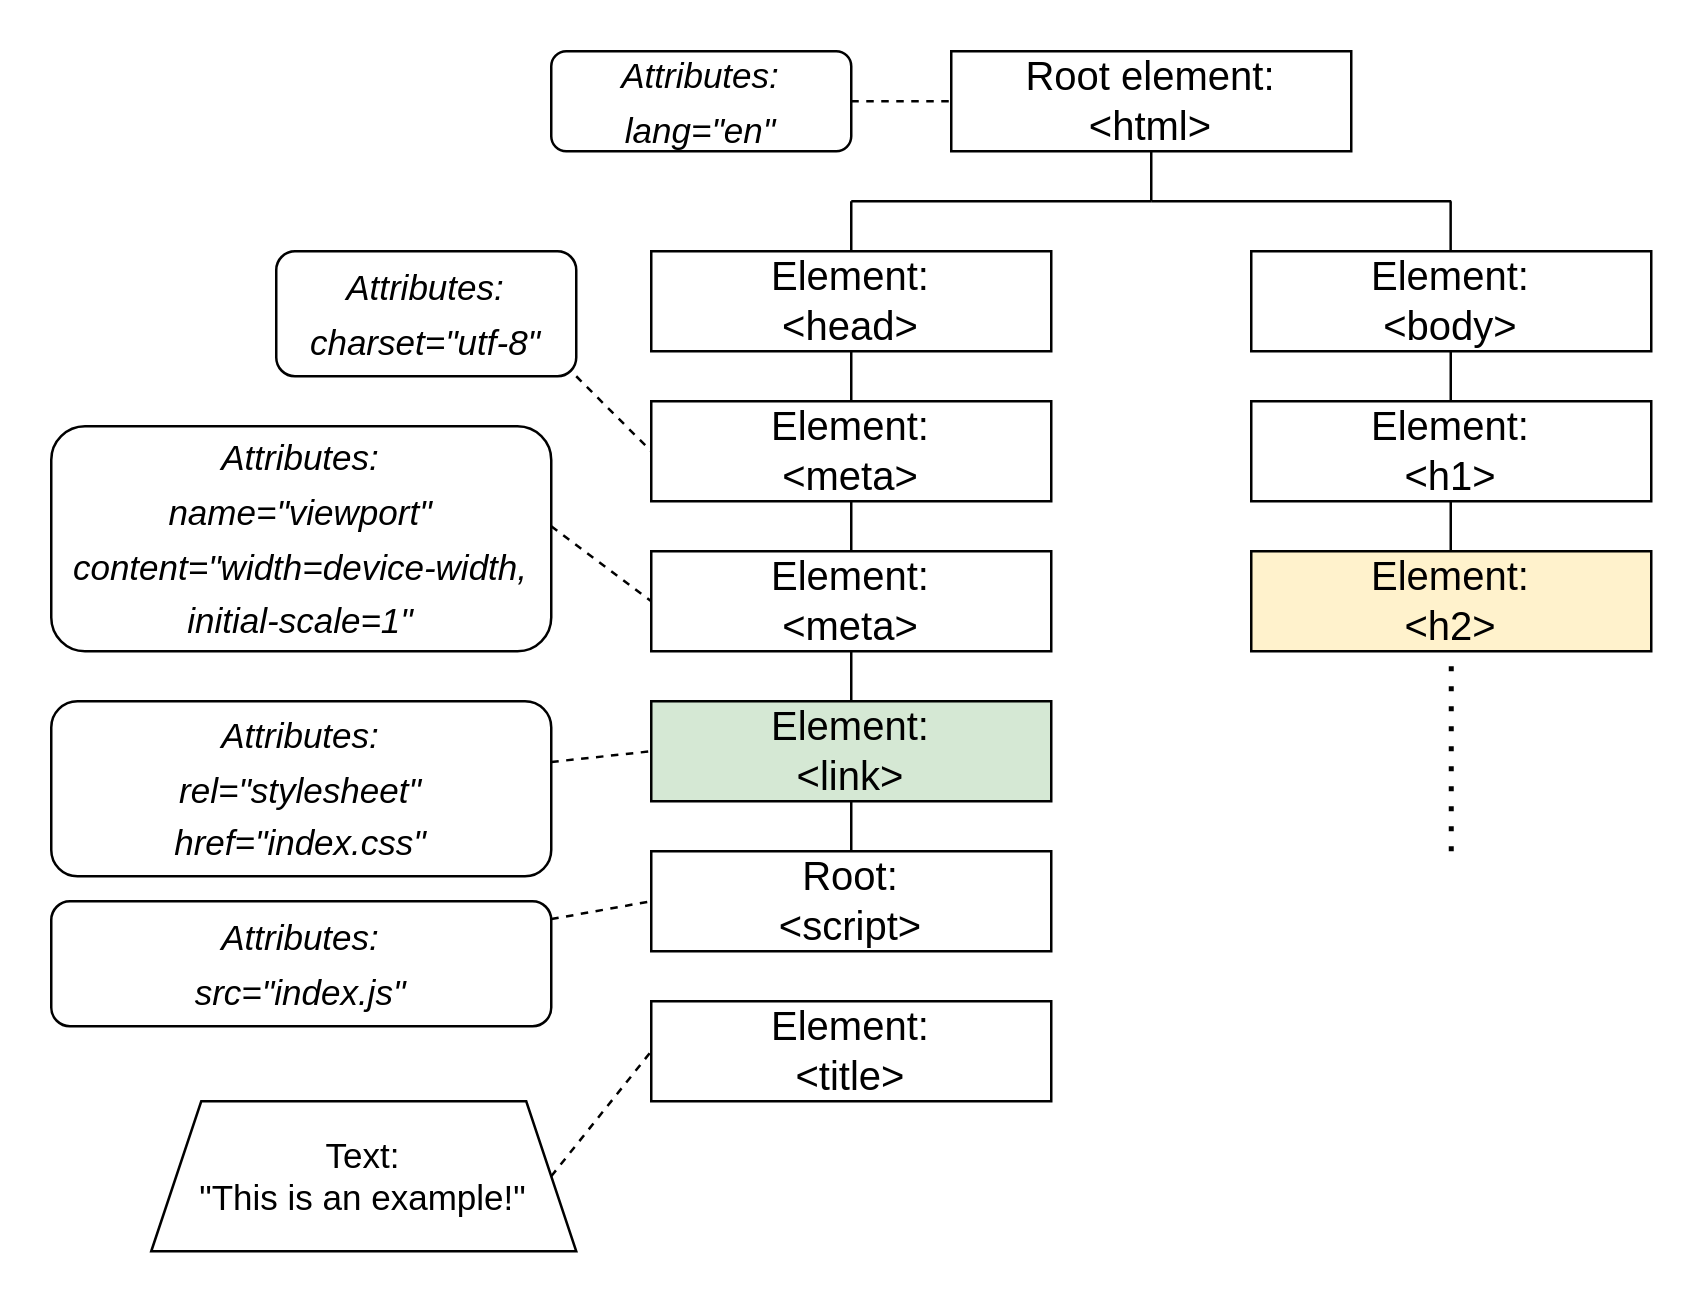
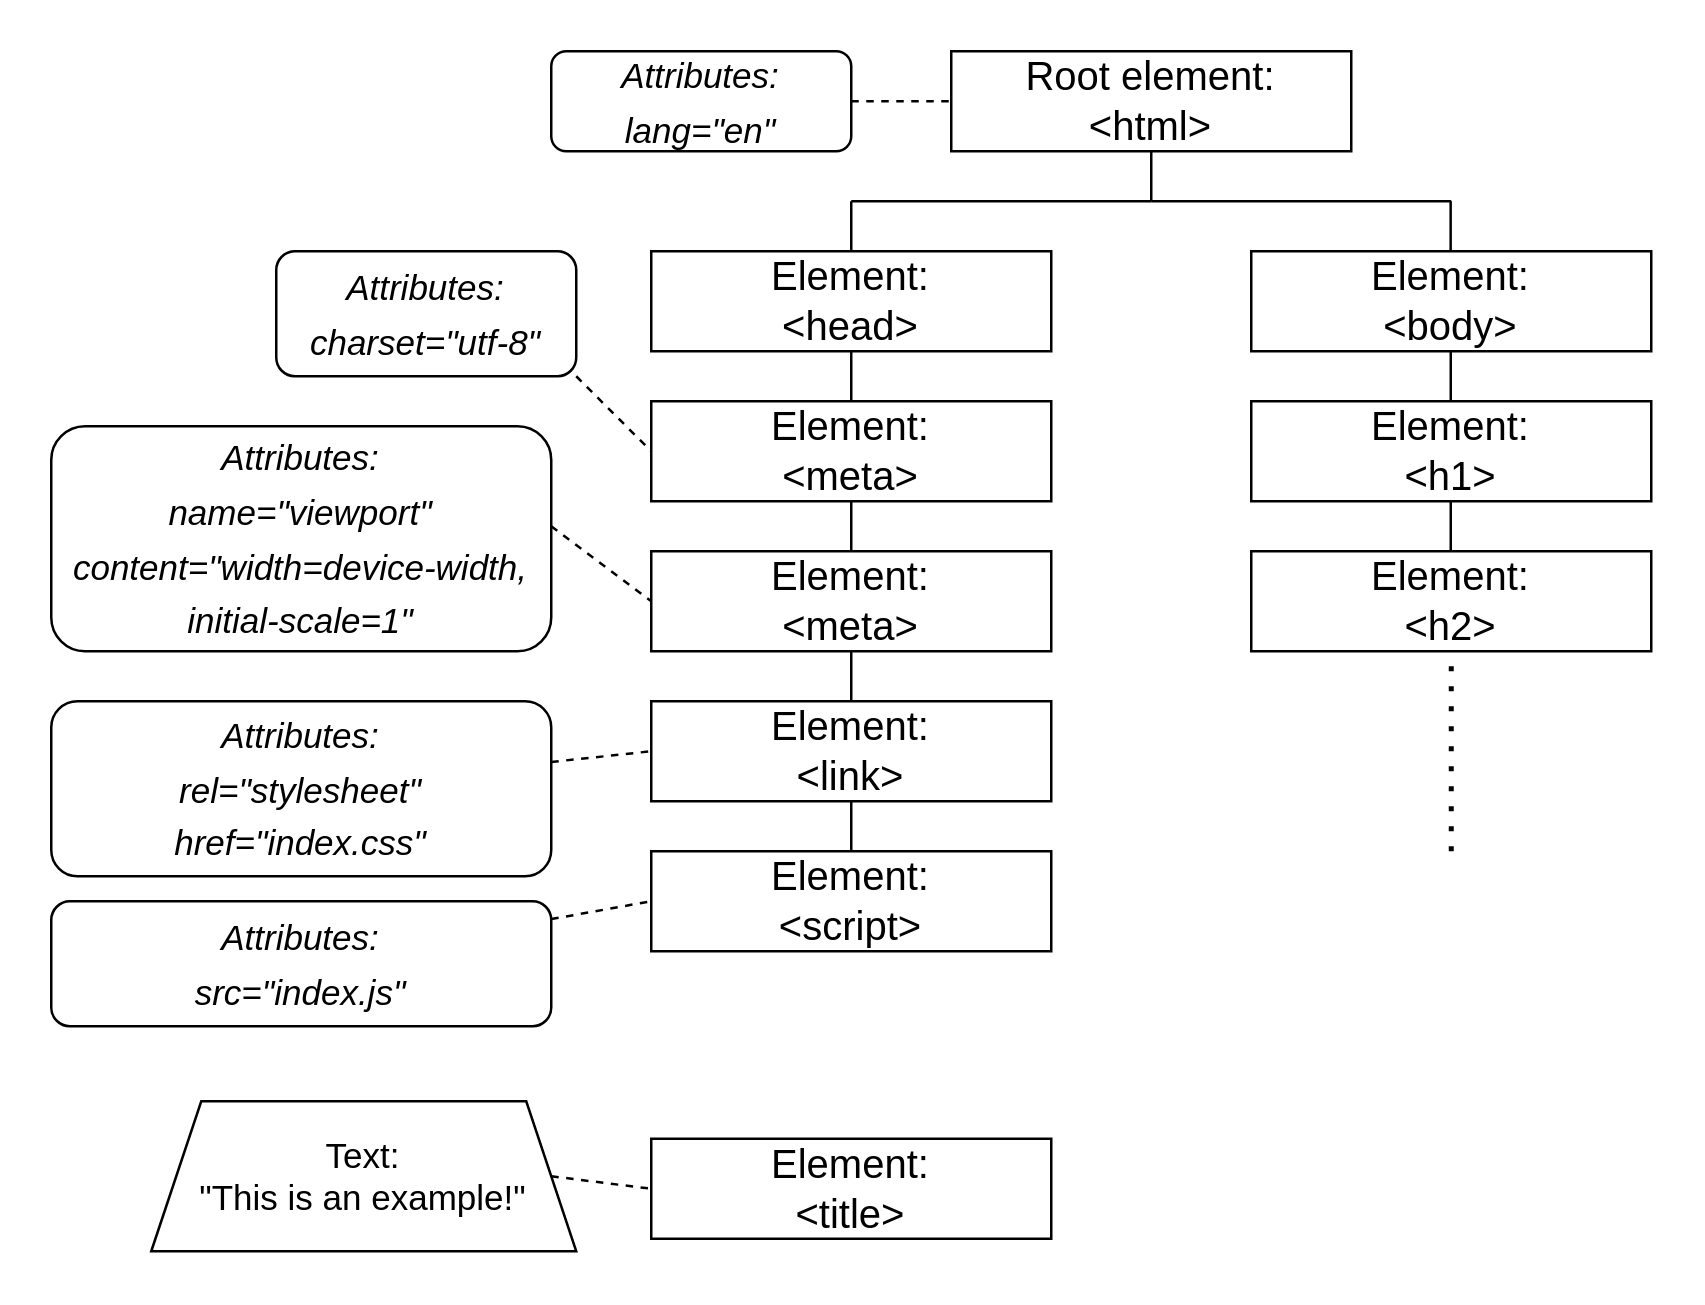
node "Element: <h2>": fillcolor #fff2cc -> #ffffff
node "Element: <link>": fillcolor #d5e8d4 -> #ffffff
node "Root: <script>": label "Root: <script>" -> "Element: <script>"
node "Element: <title>": moved (851, 1051) -> (851, 1189)
